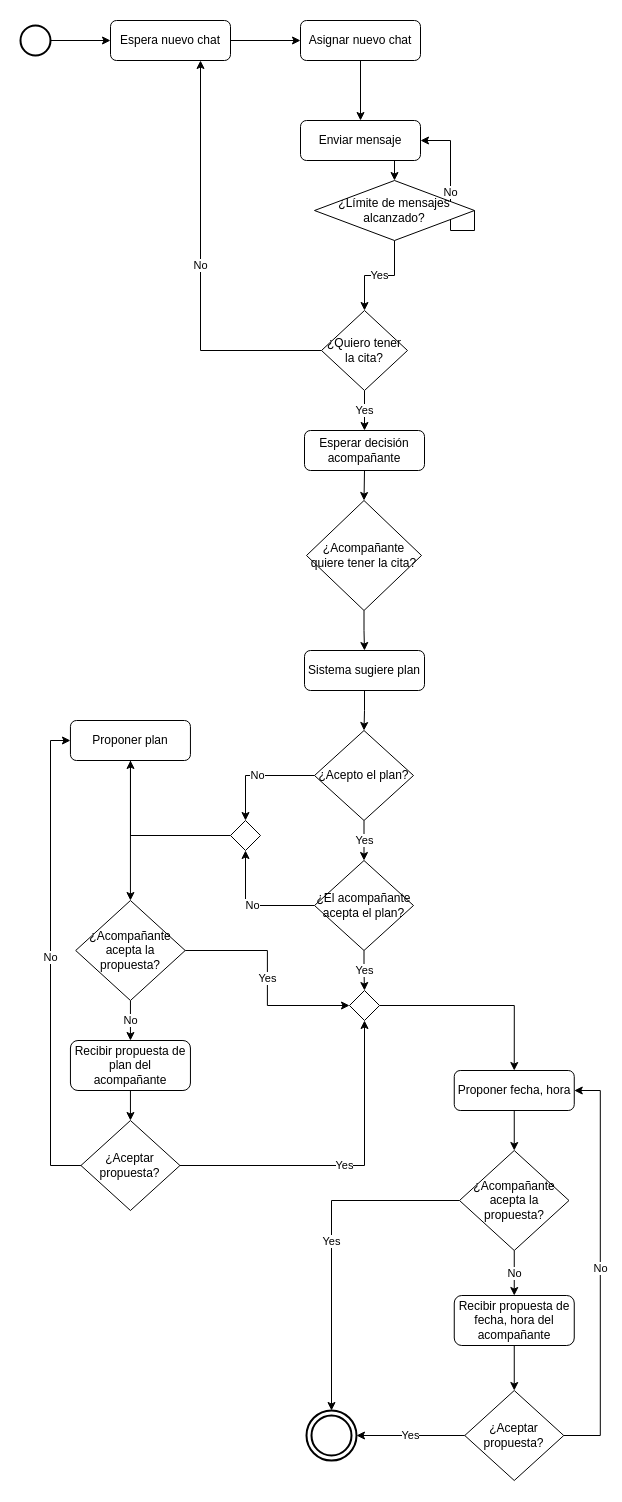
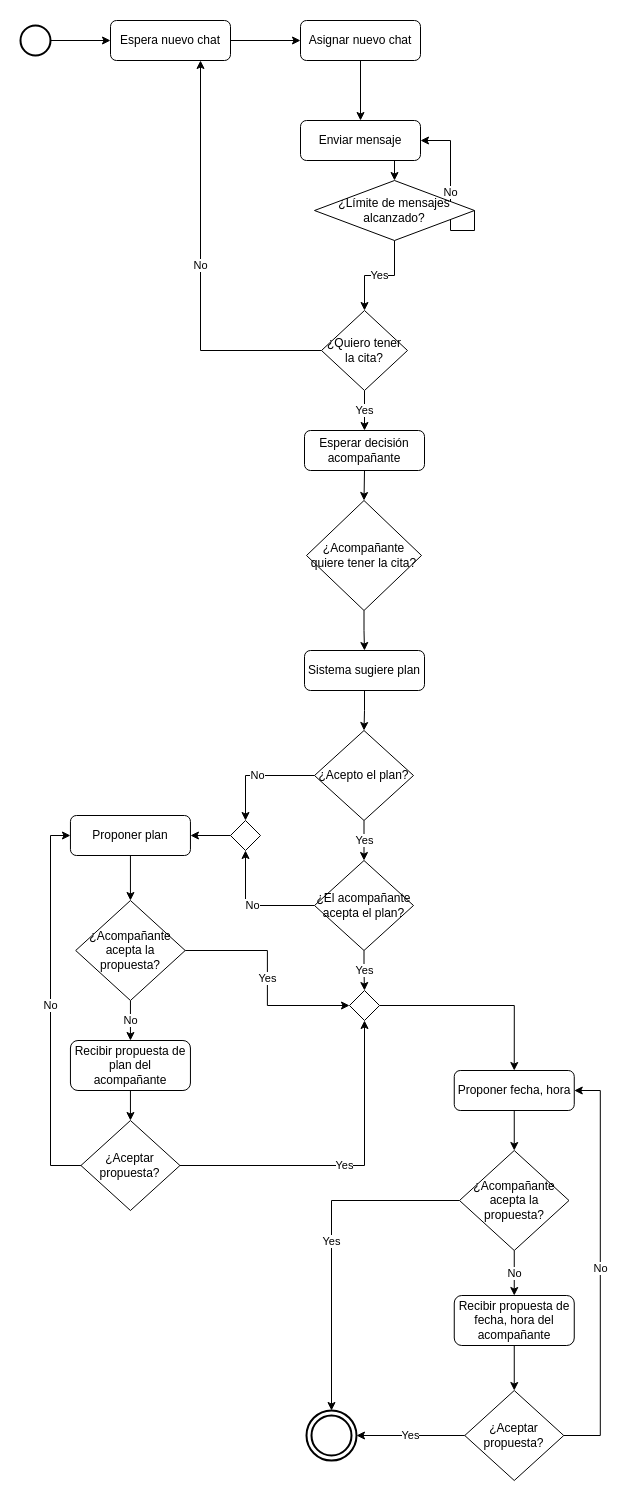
node "Proponer plan": moved (130, 741) -> (130, 836)
